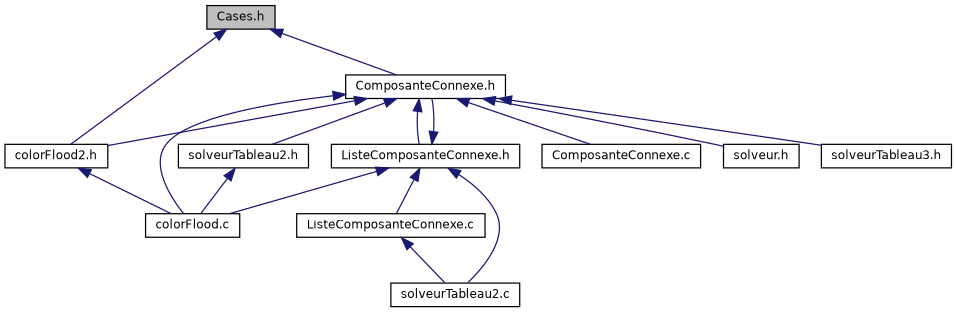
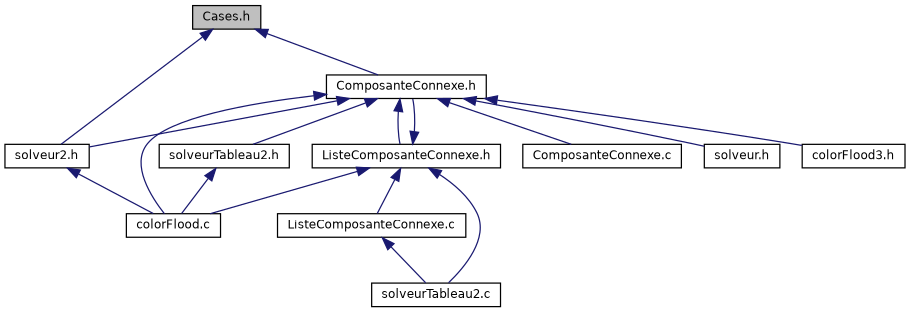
node "colorFlood2.h": label "colorFlood2.h" -> "solveur2.h"
node "solveurTableau3.h": label "solveurTableau3.h" -> "colorFlood3.h"
